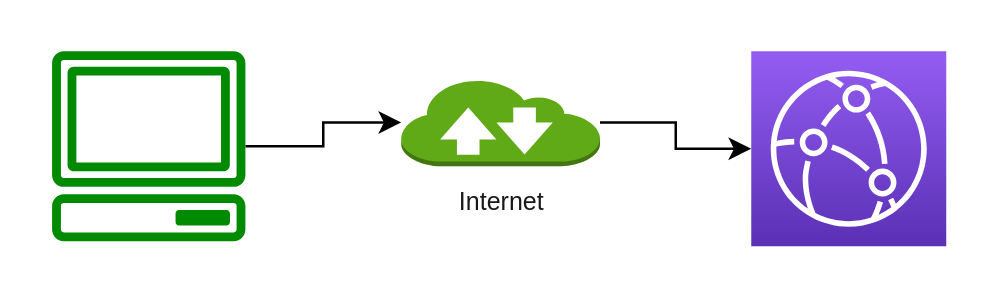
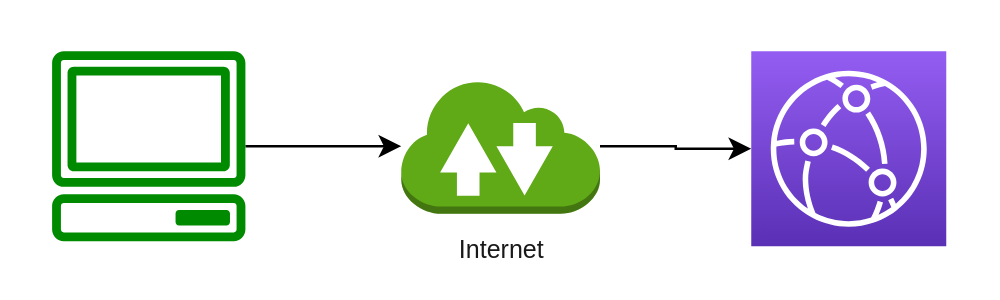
node "Internet": size 199x88 -> 199x135
